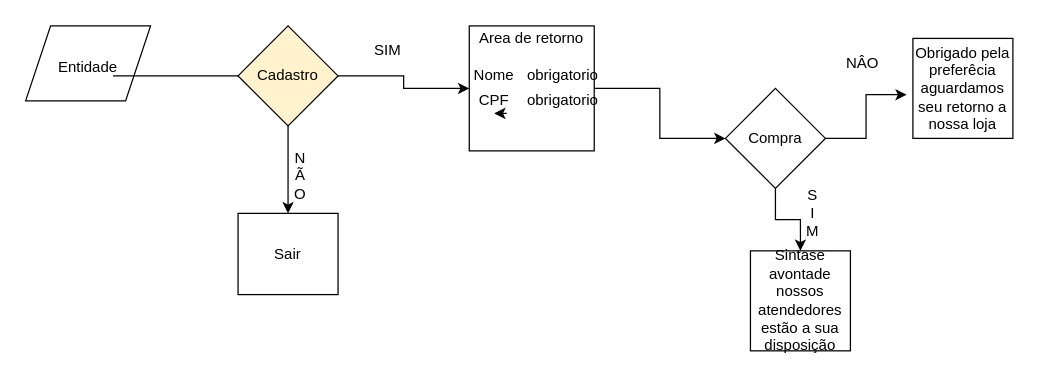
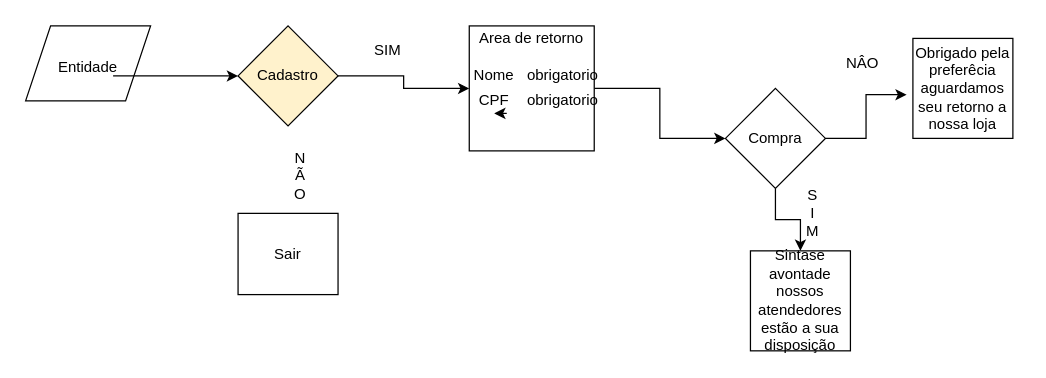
edge "Entidade" -- "Cadastro": arrowhead none -> classic
edge "Cadastro" -> "Sair": removed
